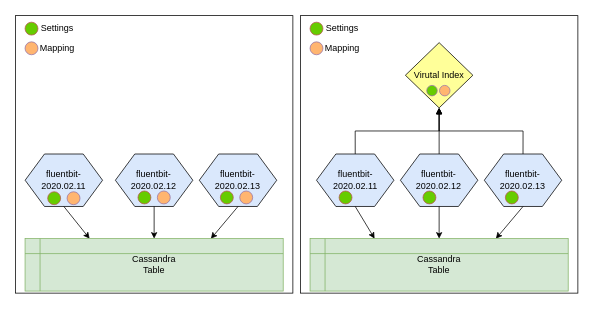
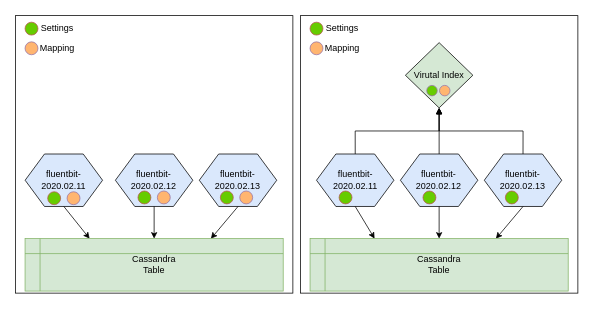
node "Virutal Index": fillcolor #ffff99 -> #d5e8d4
